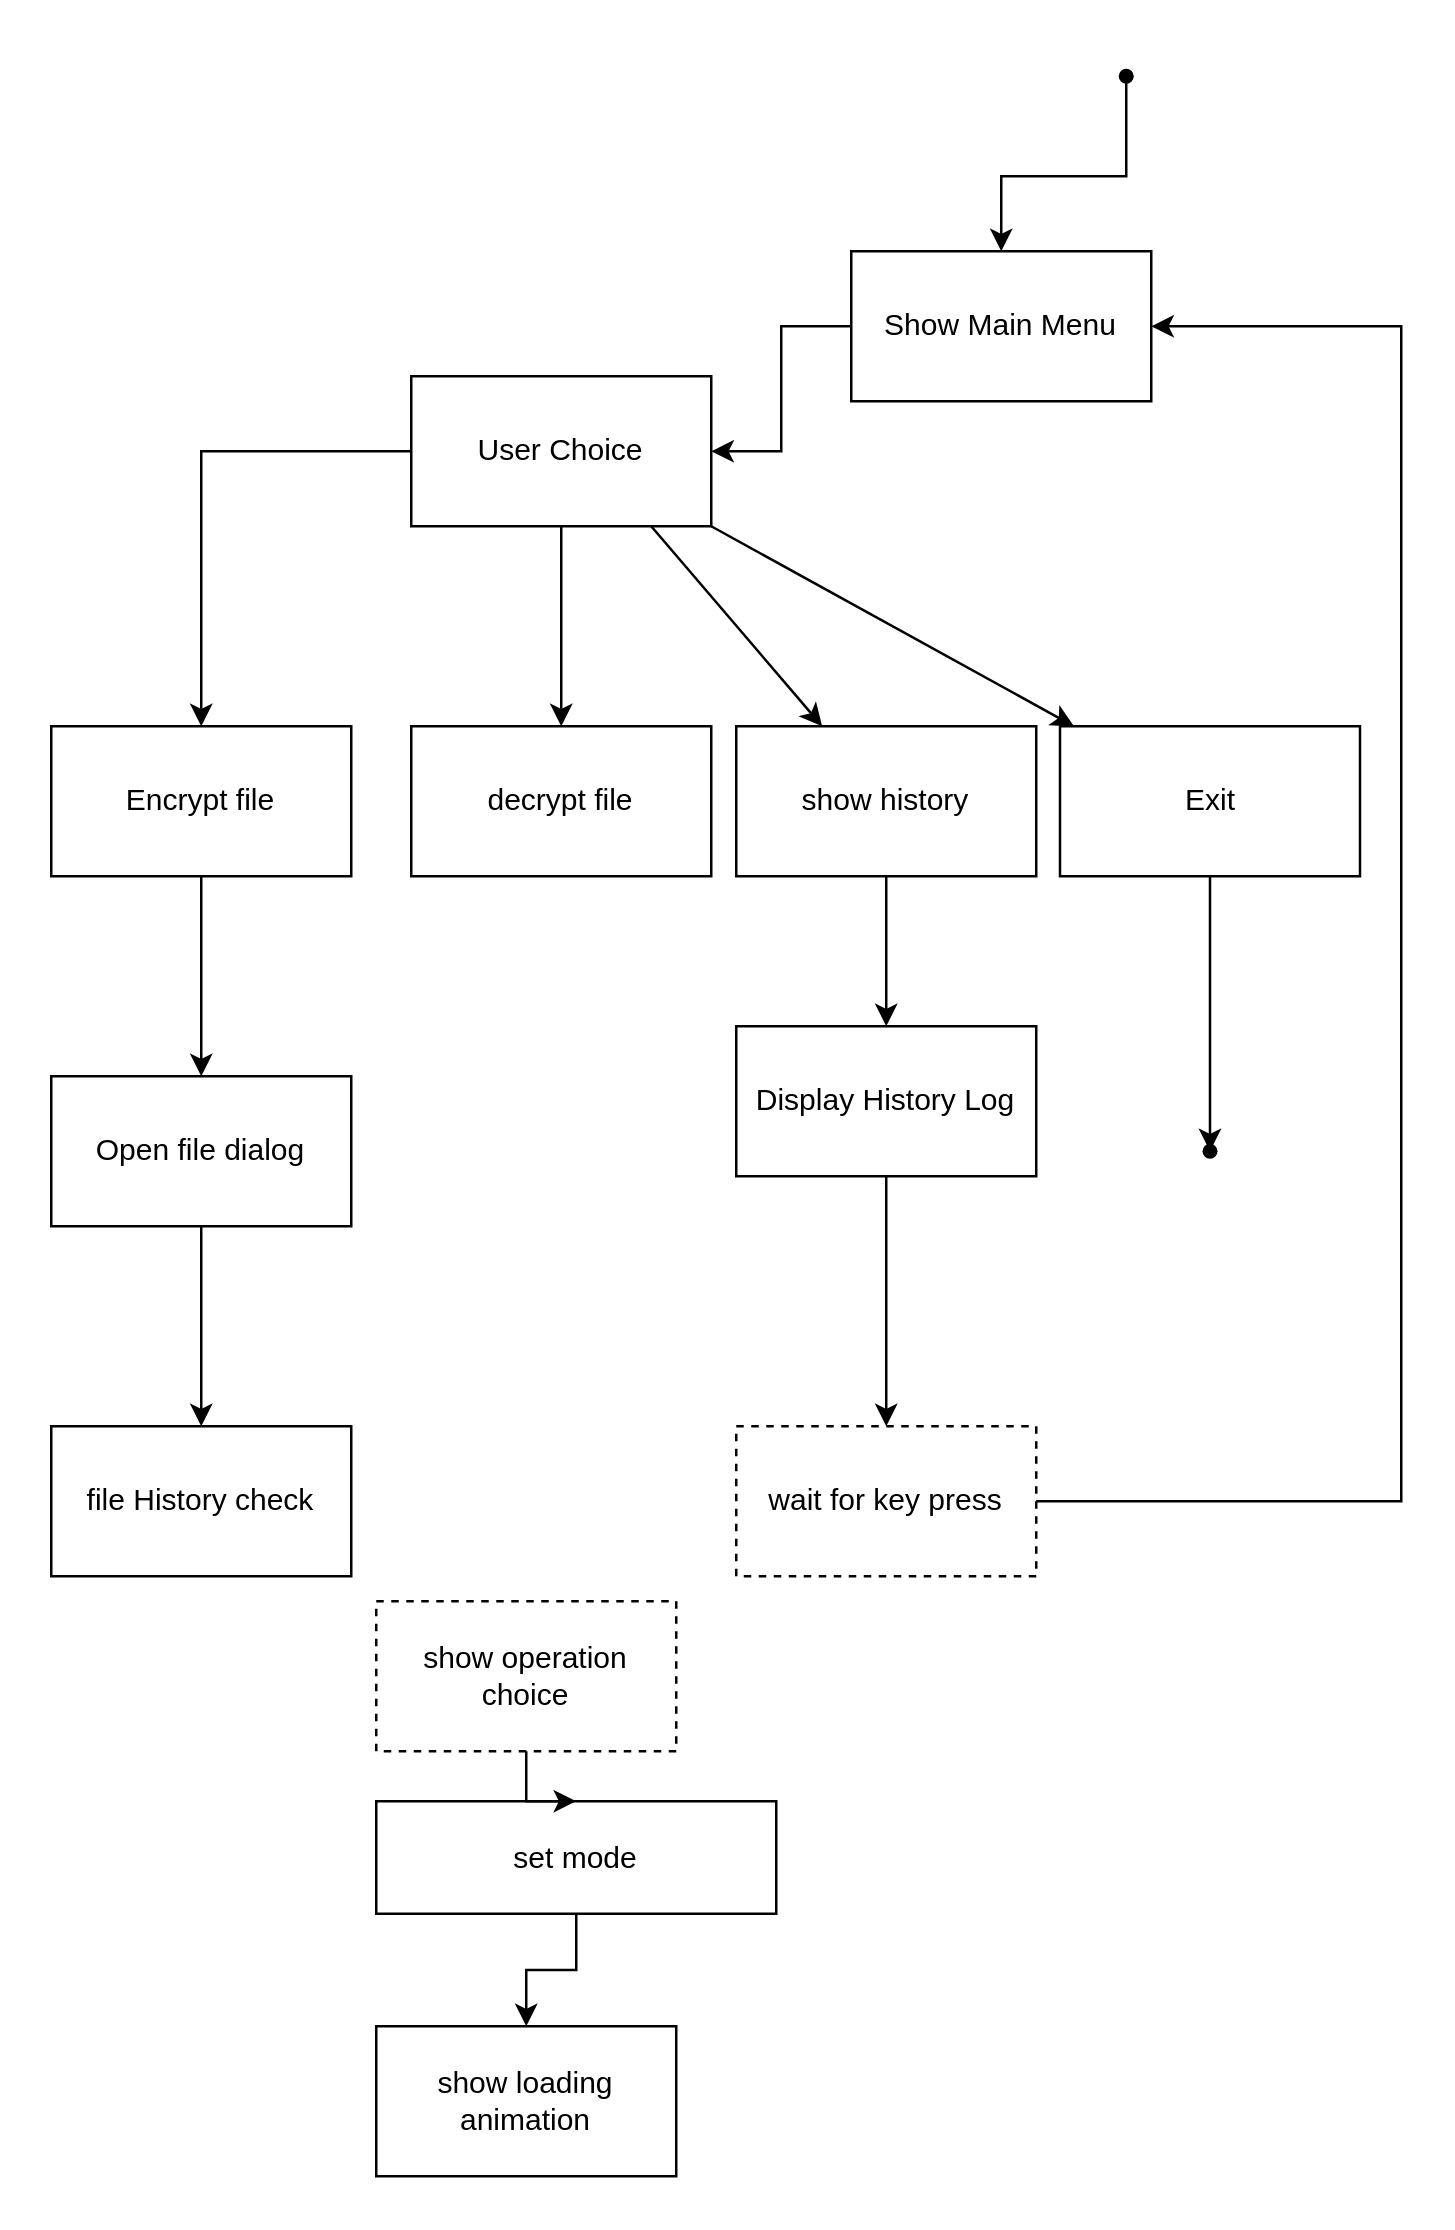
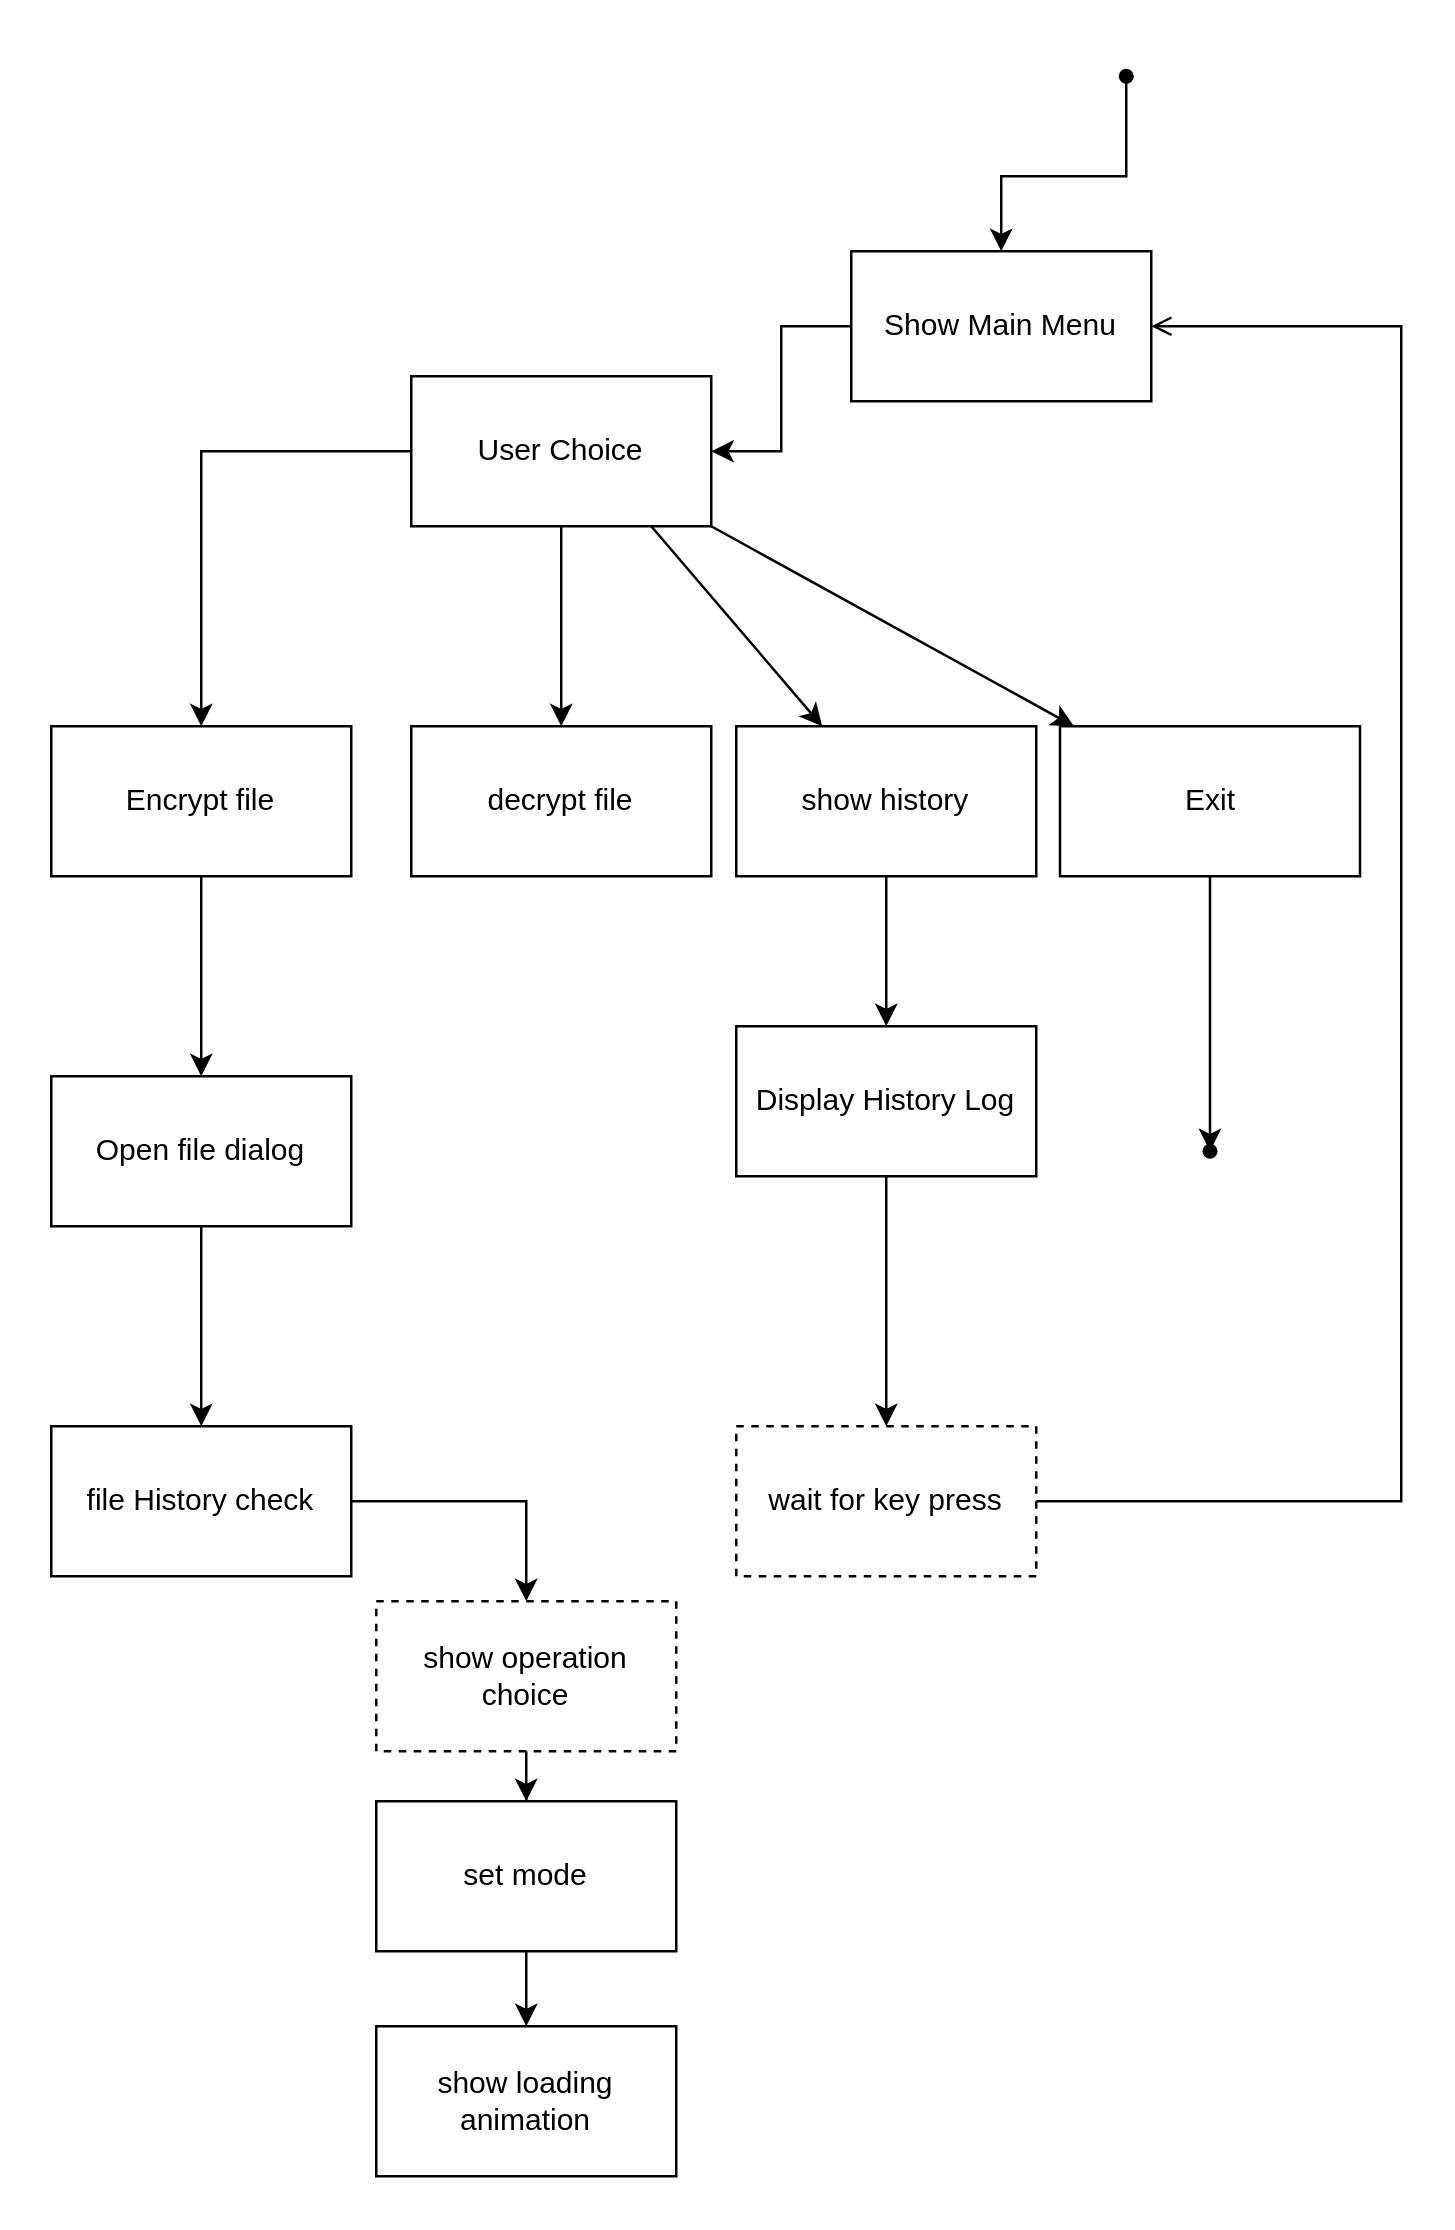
edge "wait for key press" -> "Show Main Menu": arrowhead classic -> open
edge "file History check" -> "show operation choice": added
node "set mode": size 400x113 -> 300x150
